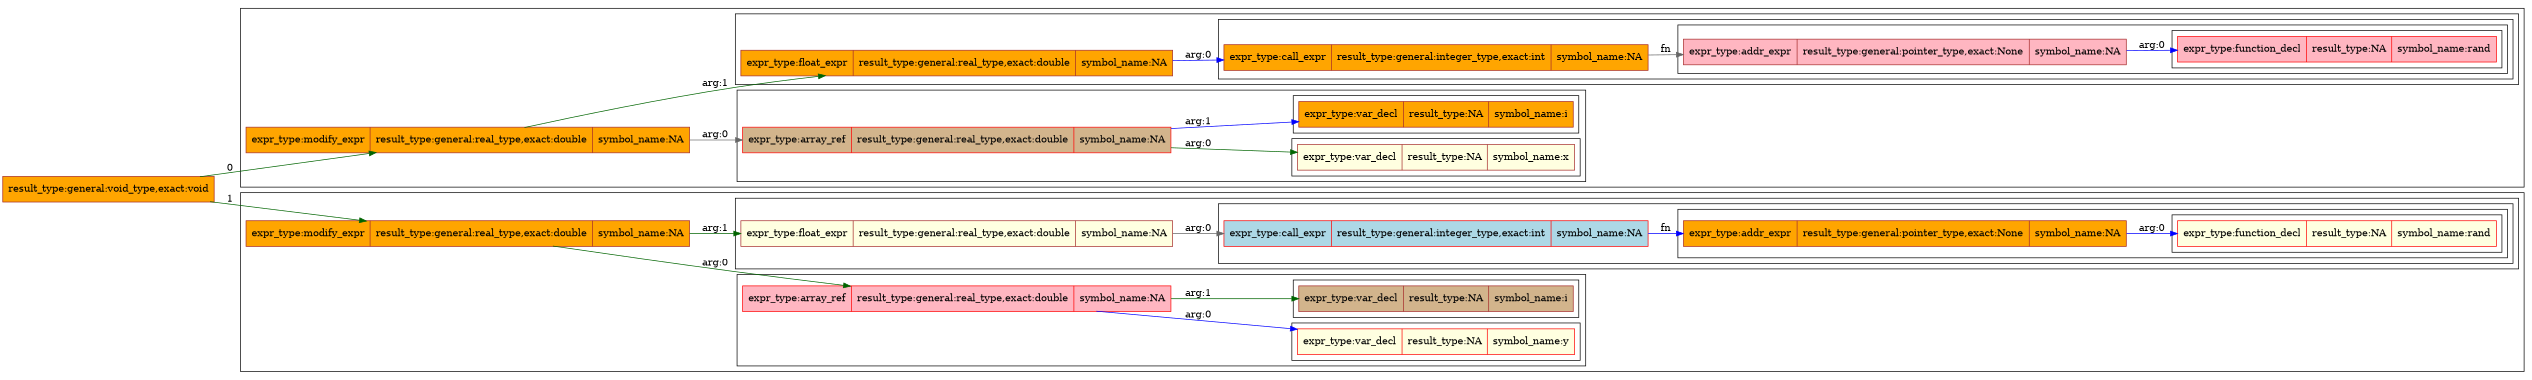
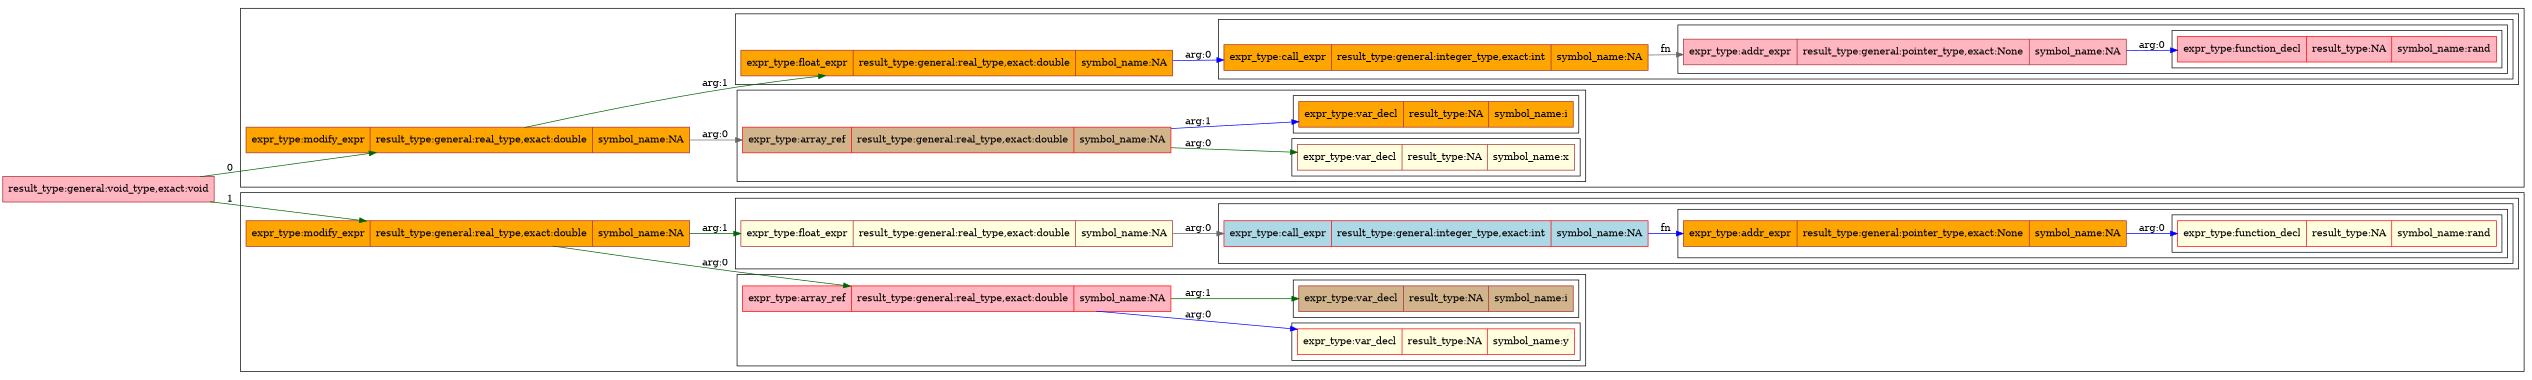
node "result_type:general:void_type,exact:void": fillcolor orange -> lightpink
